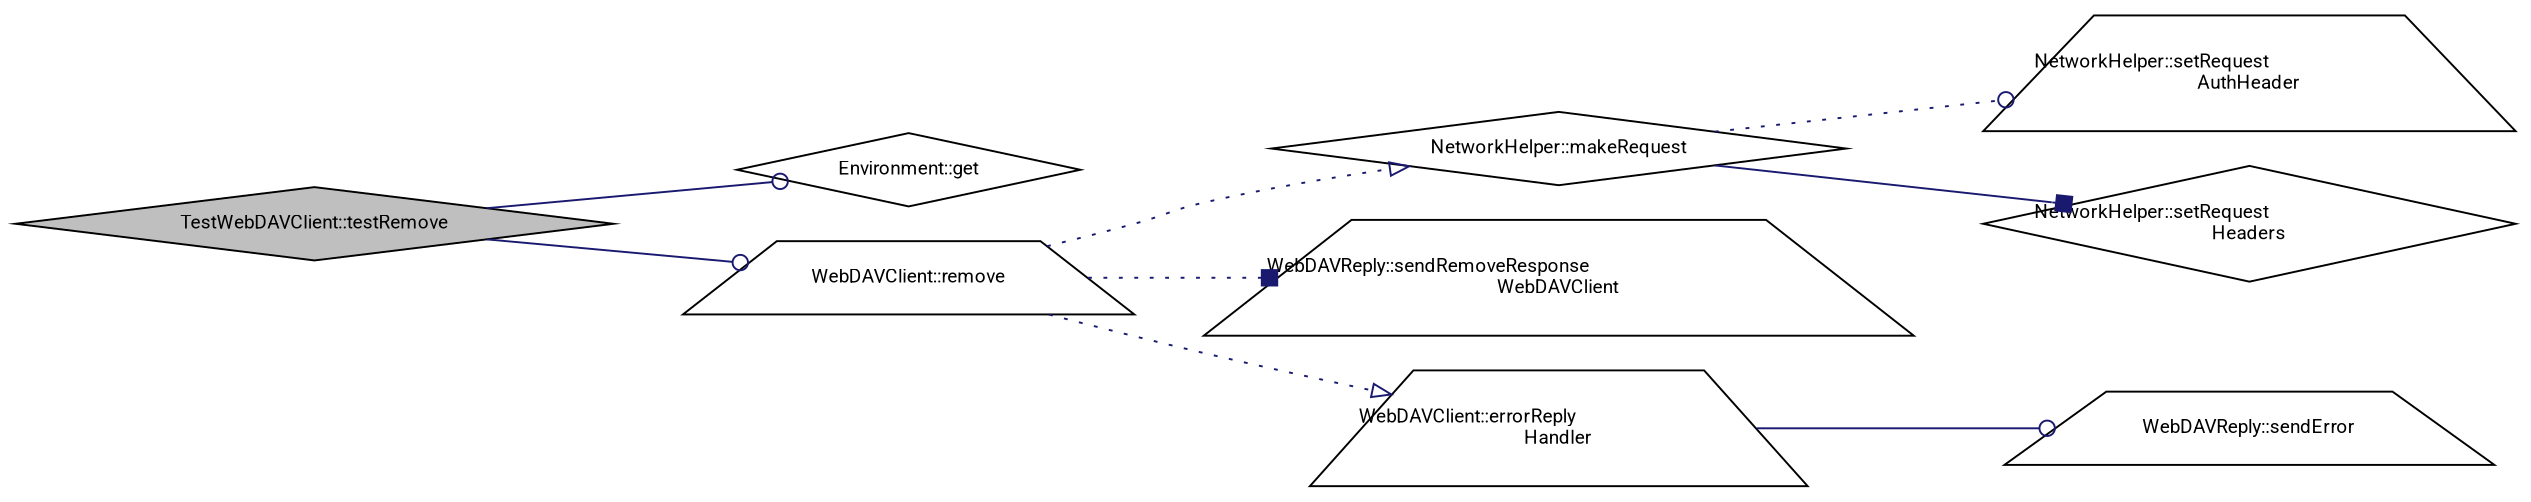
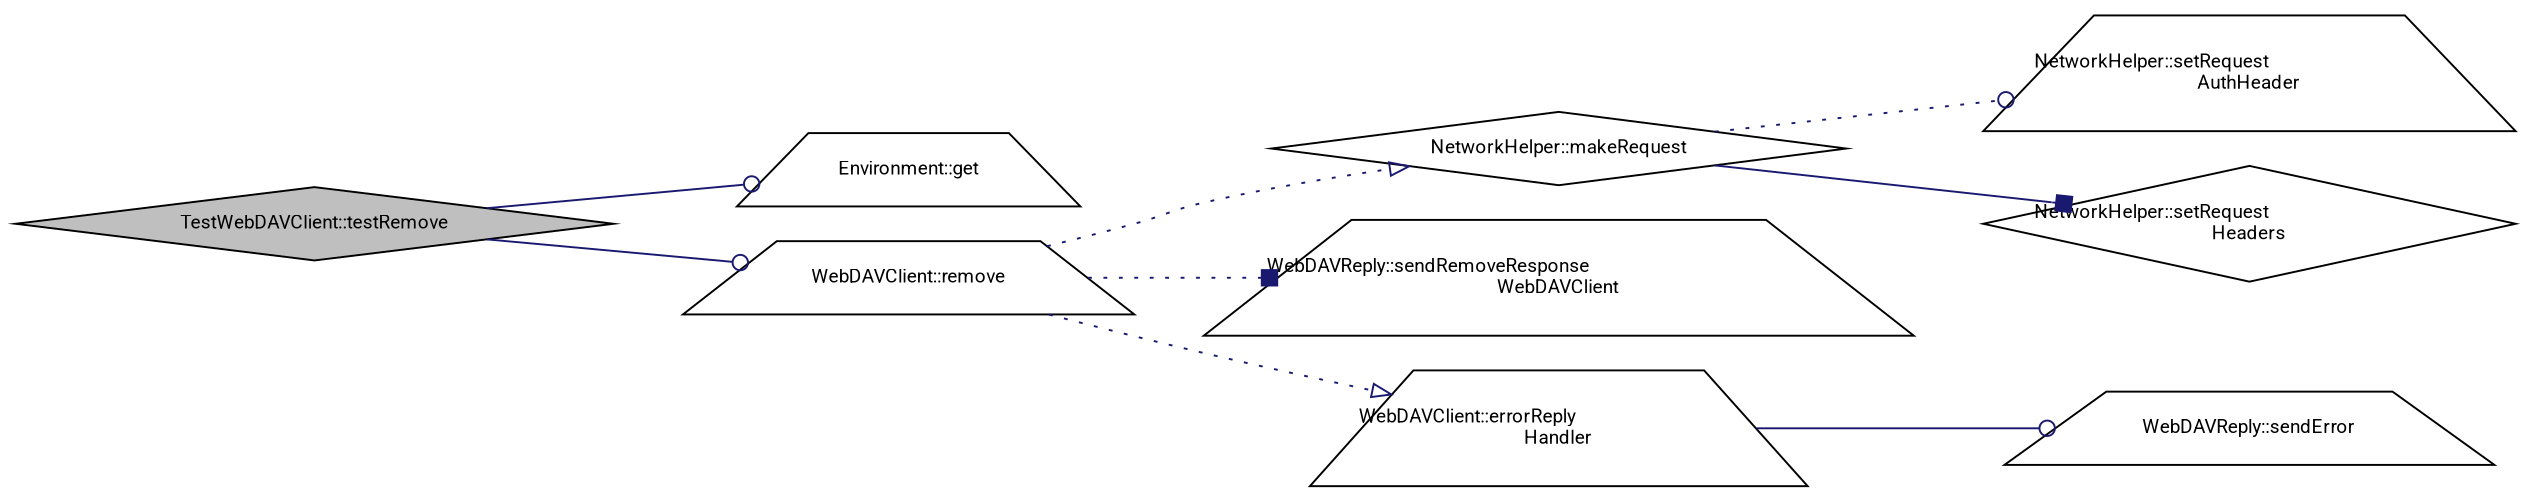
node "Environment::get": shape diamond -> trapezium
